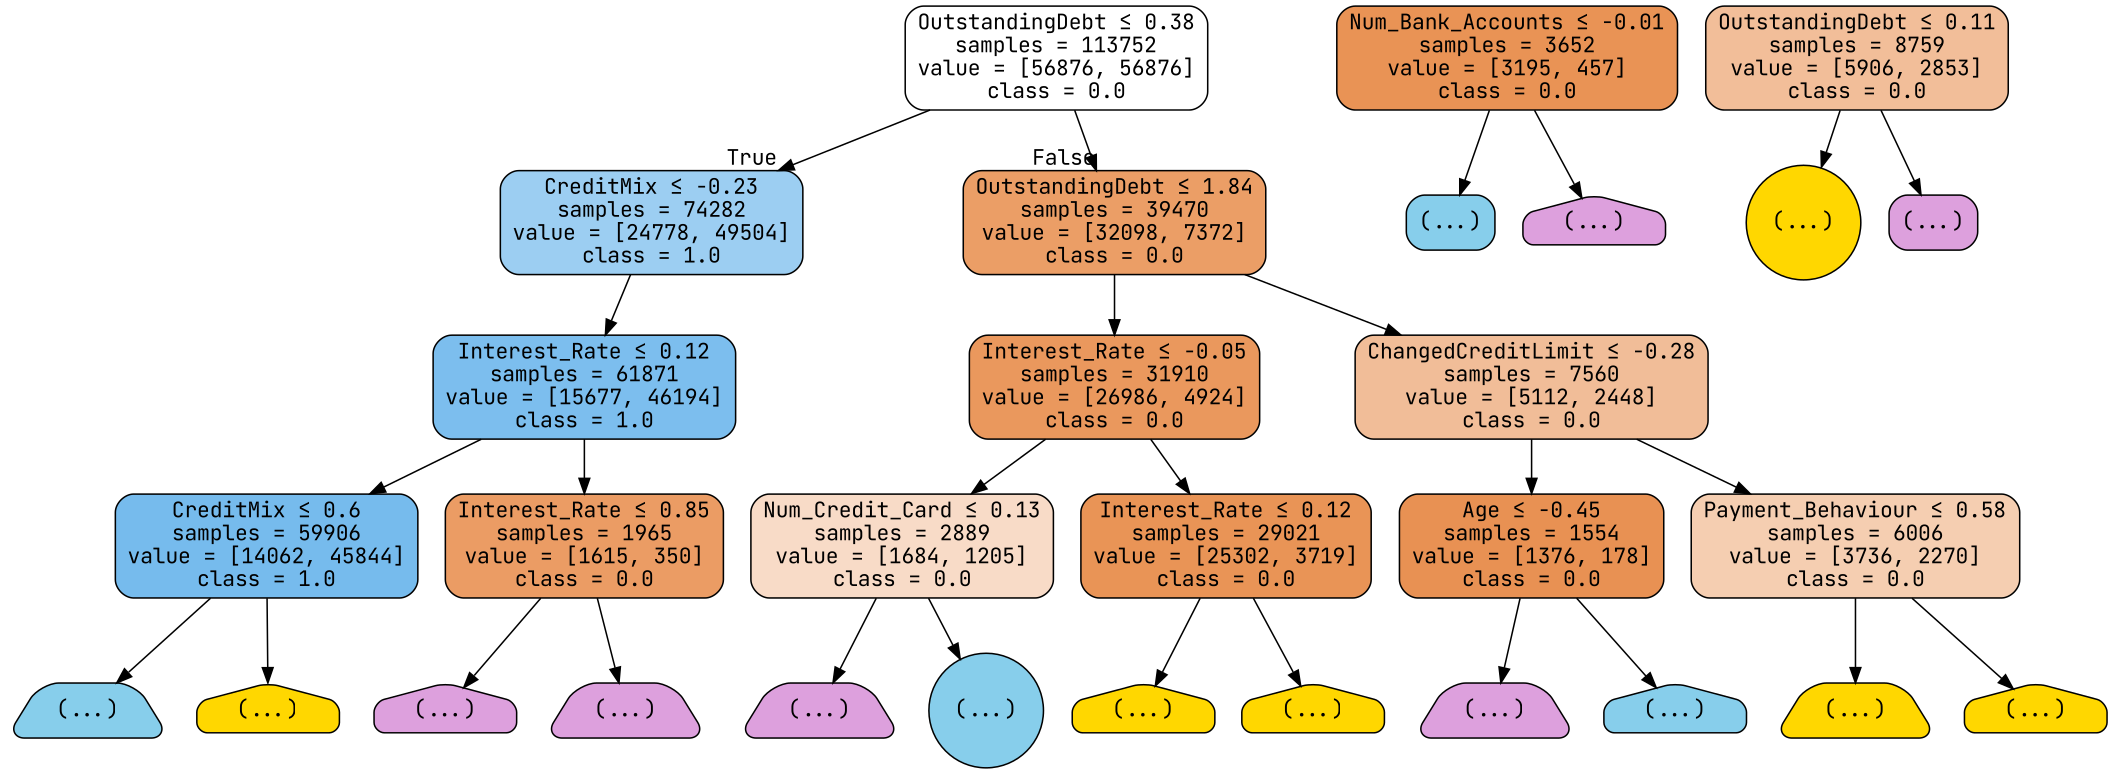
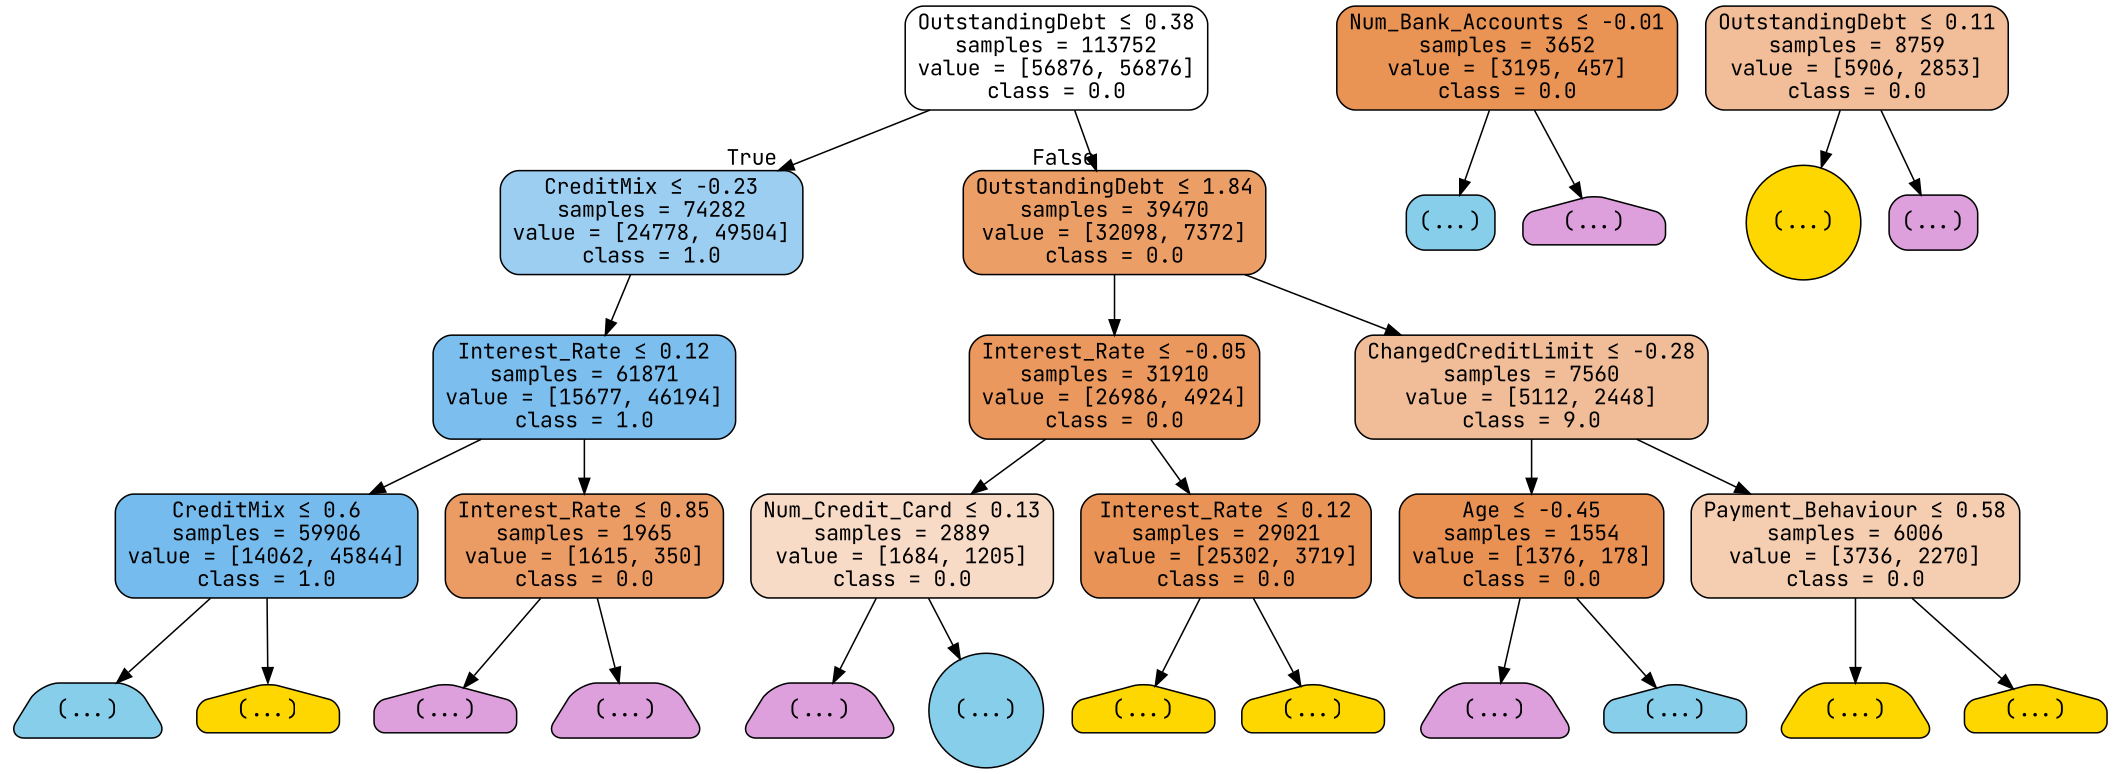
node "ChangedCreditLimit ≤ -0.28": text "class = 0.0" -> "class = 9.0"
